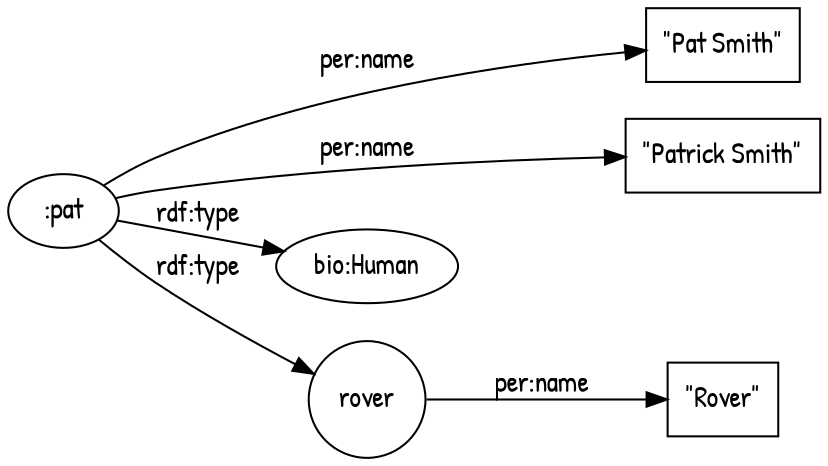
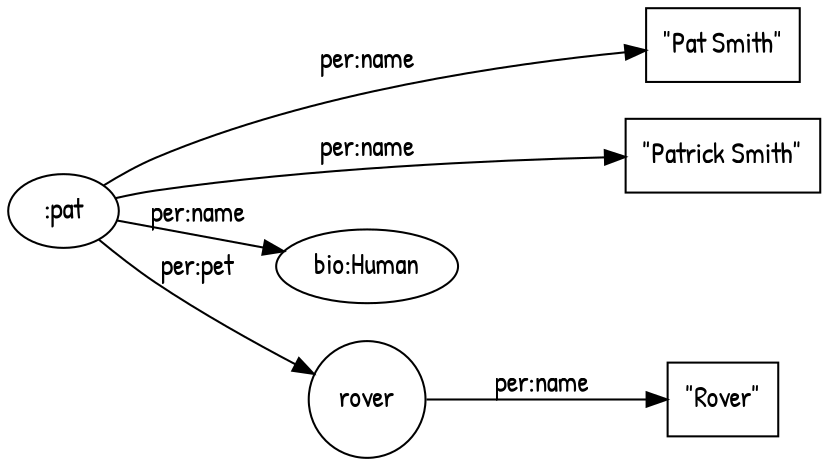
edge ":pat" -> "bio:Human": label "rdf:type" -> "per:name"
edge ":pat" -> "rover": label "rdf:type" -> "per:pet"
